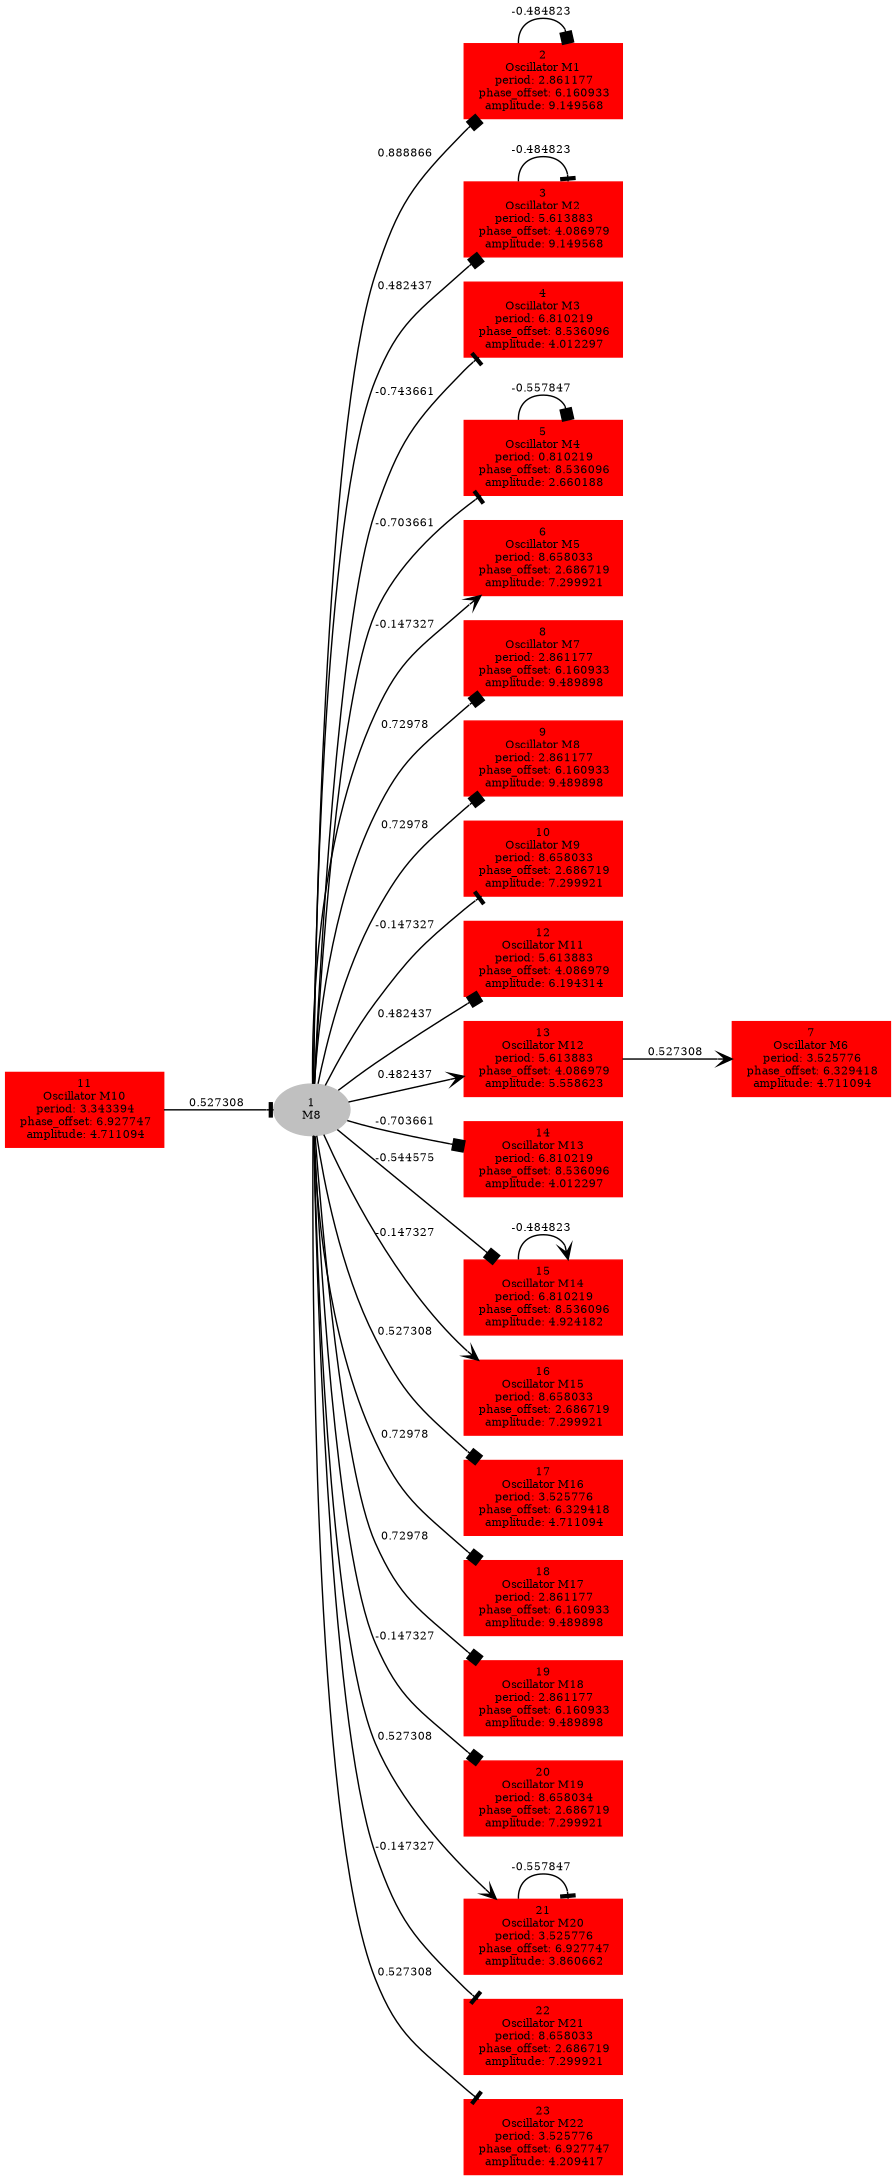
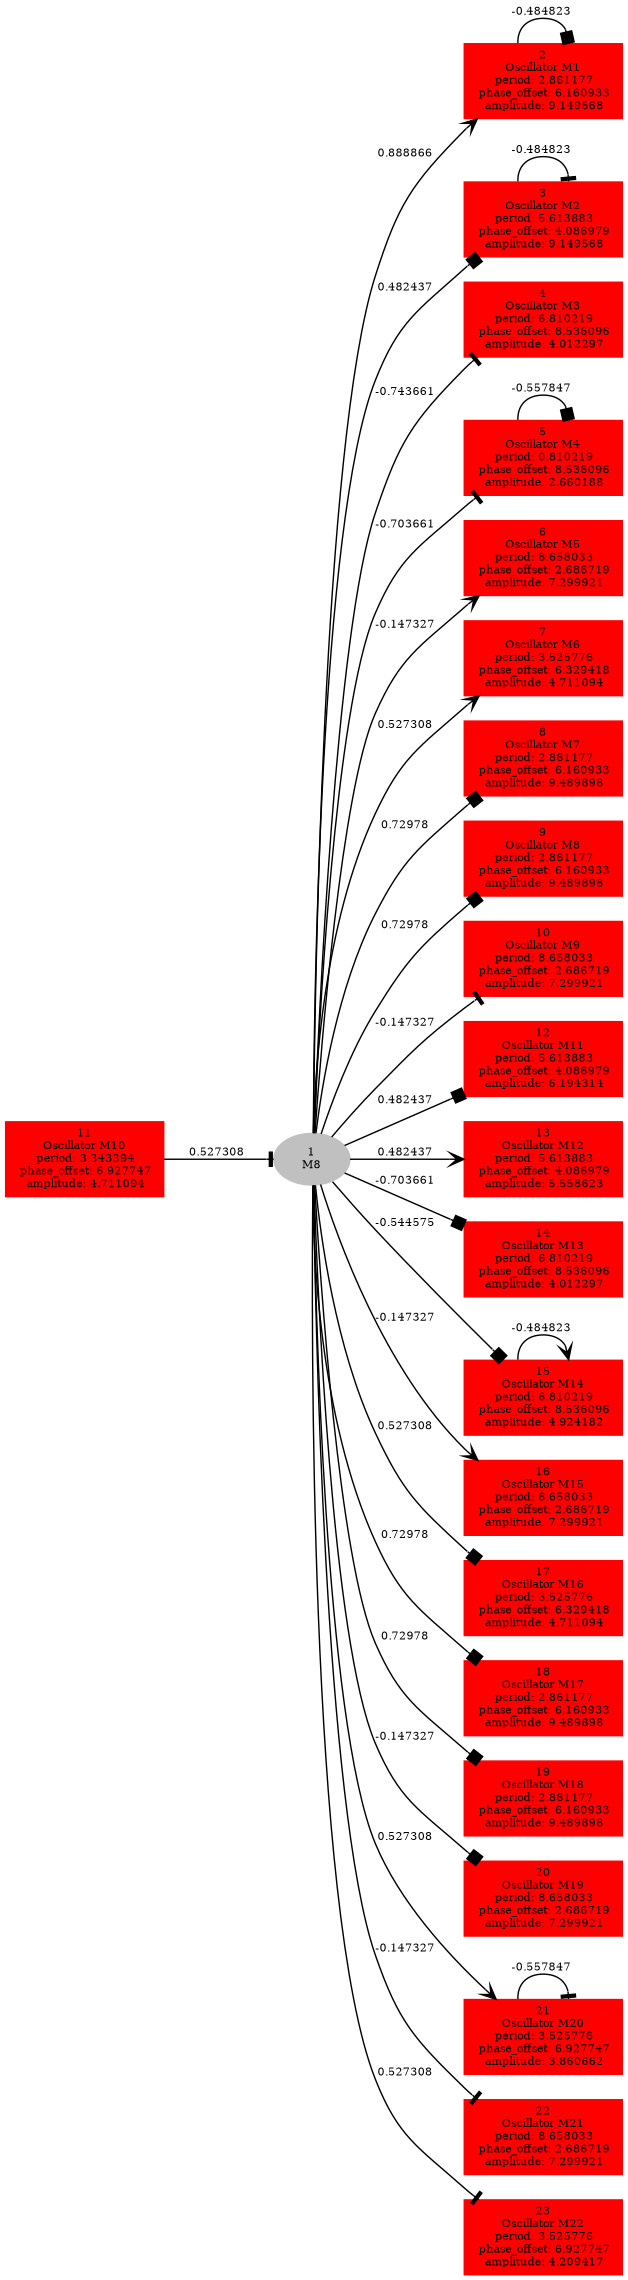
edge "1" -> "2": arrowhead box -> vee
edge "13" -> "7": now "1" -> "7"
node "20": text "period: 8.658034" -> "period: 8.658033"
